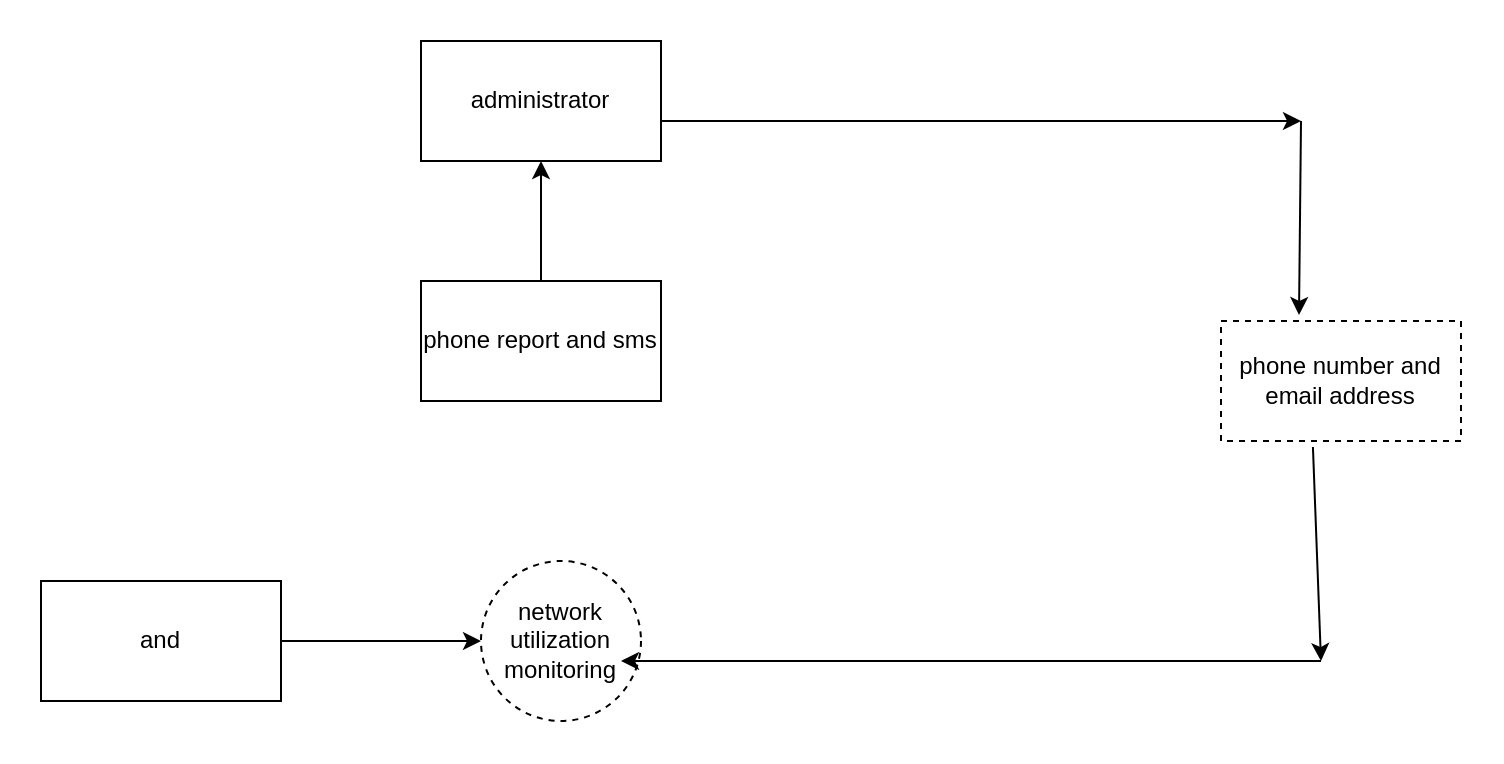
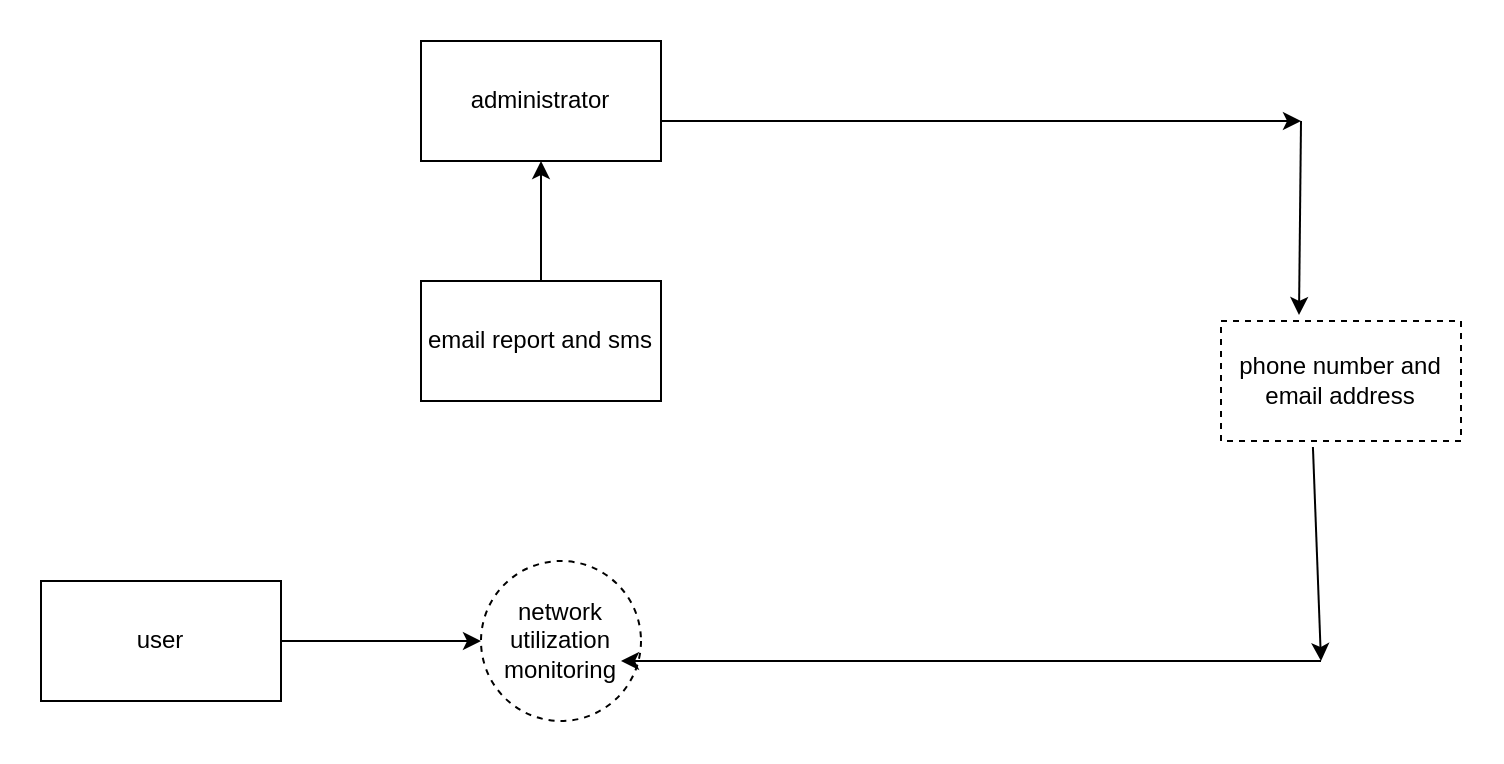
node "phone report and sms": label "phone report and sms" -> "email report and sms"
node "and": label "and" -> "user"
